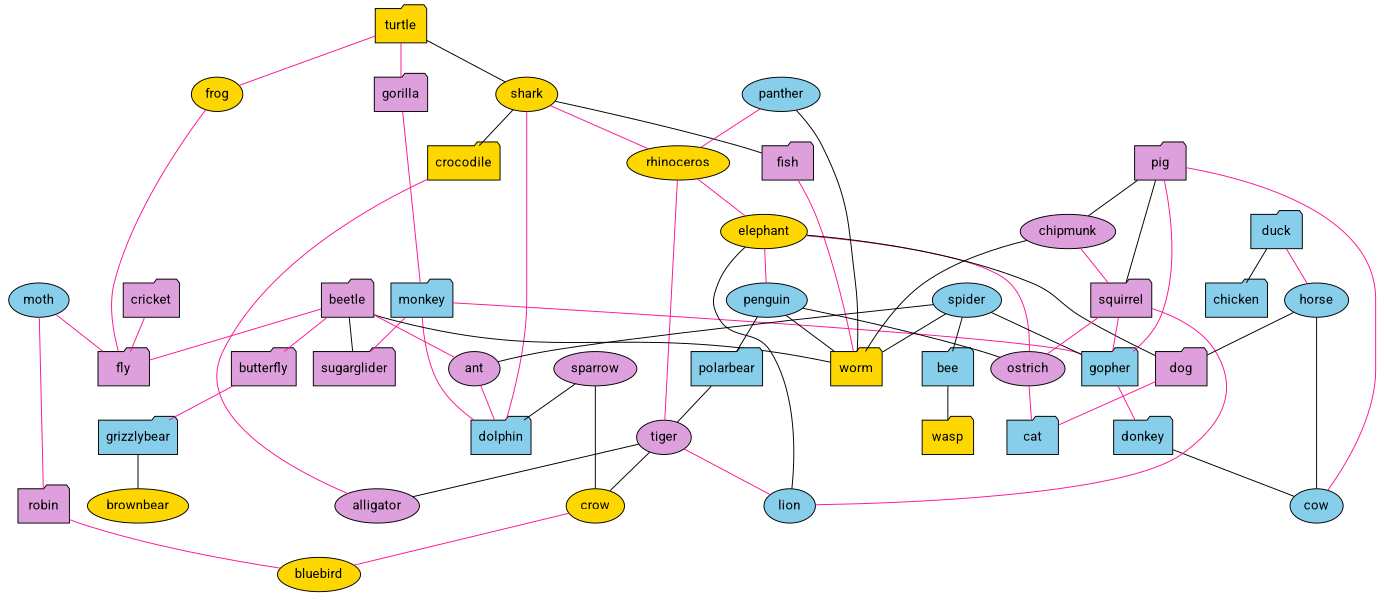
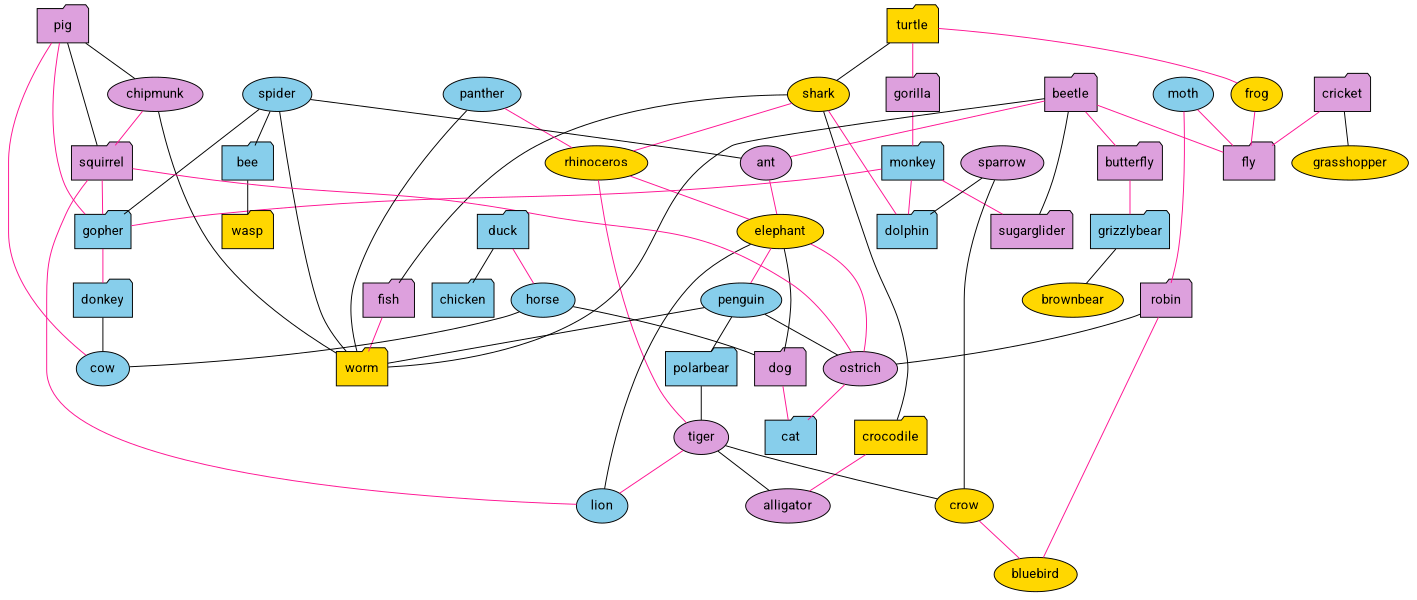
node "grasshopper": added
edge "robin" -- "ostrich": added
edge "ant" -- "dolphin": now "ant" -- "elephant"
